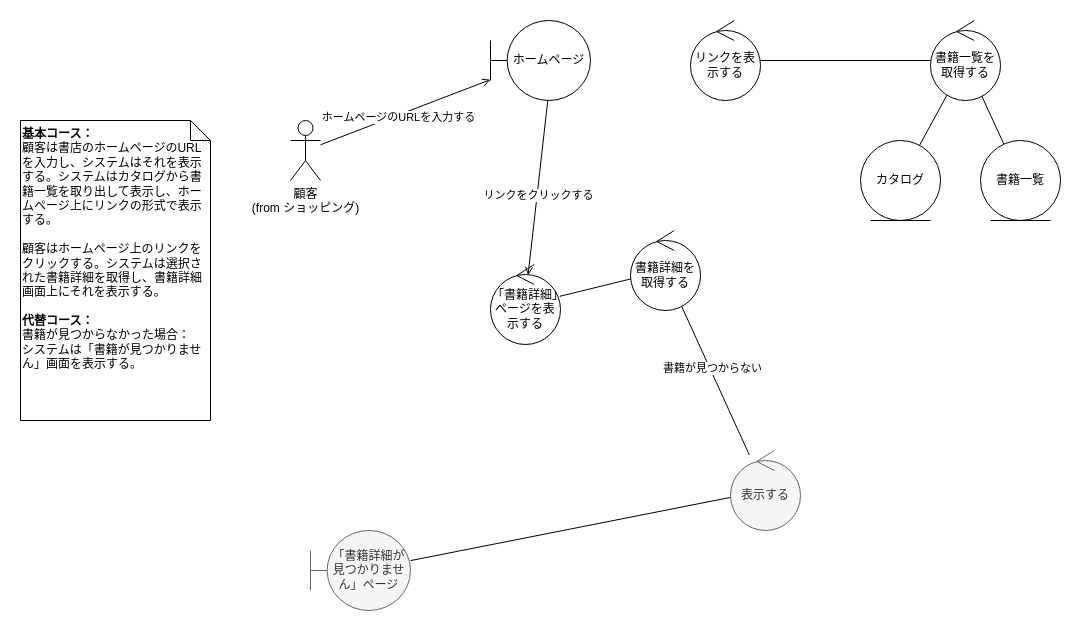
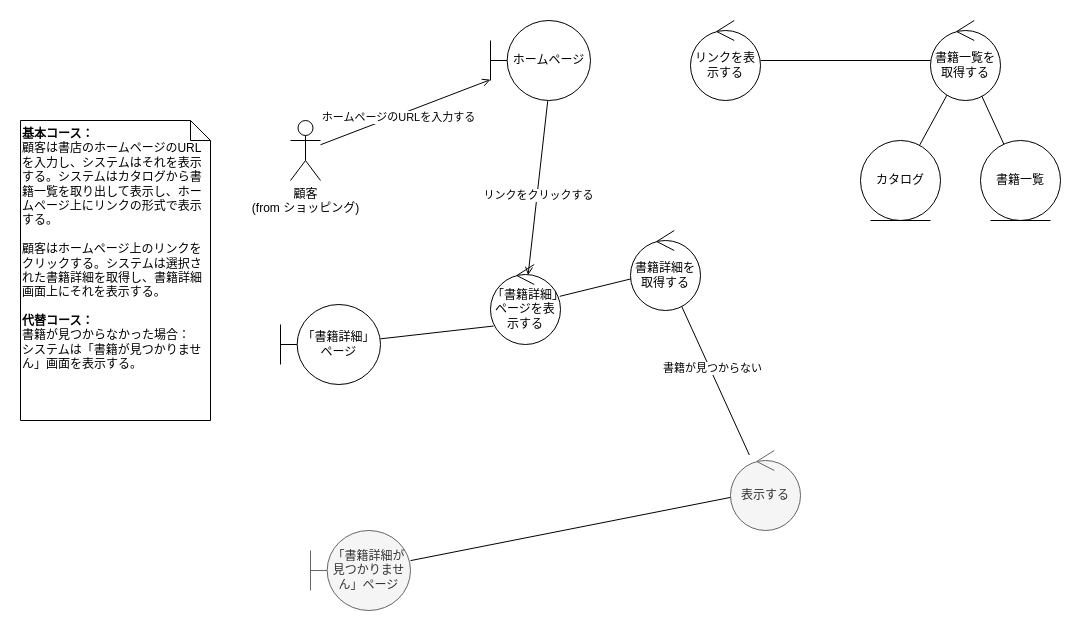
edge "「書籍詳細」ページを表示する" -- "「書籍詳細」ページ": added
node "「書籍詳細」ページ": added
